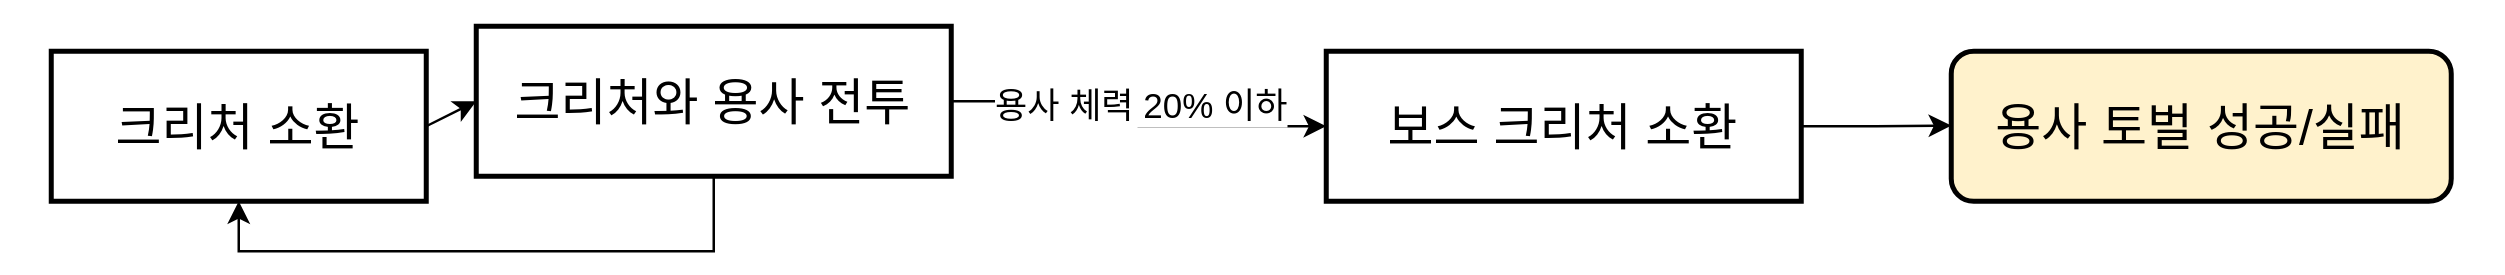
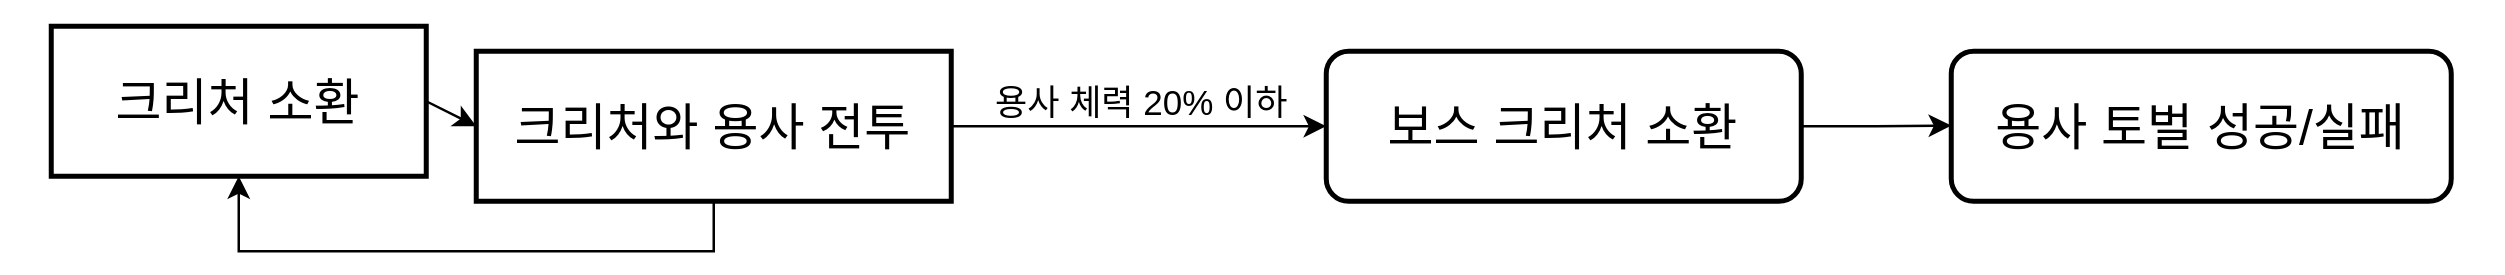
node "크리처와 용사 전투": moved (714, 101) -> (714, 126)
node "크리처 소환": moved (239, 126) -> (239, 101)
node "보스 크리처 소환": shape rectangle -> rounded rectangle
node "용사 토벌 성공/실패": fillcolor #fff2cc -> #ffffff
